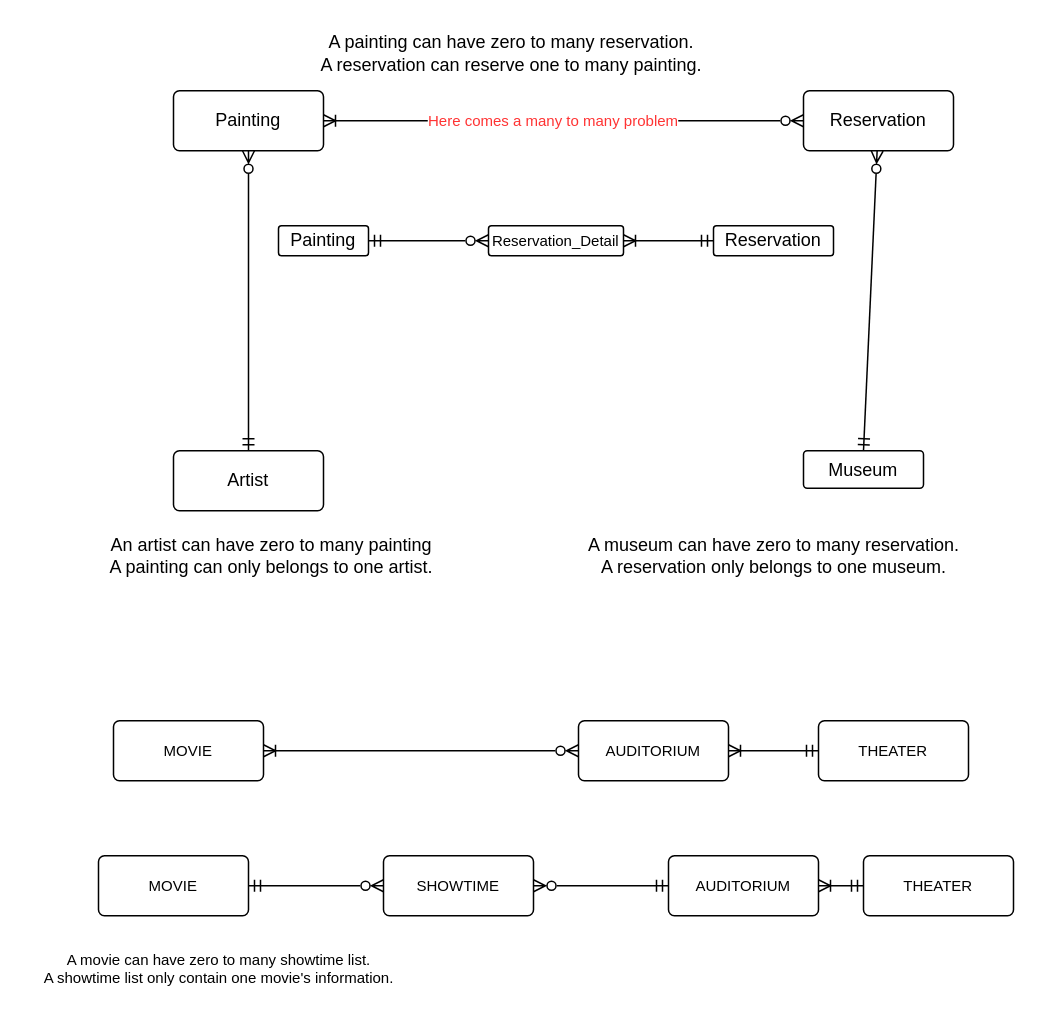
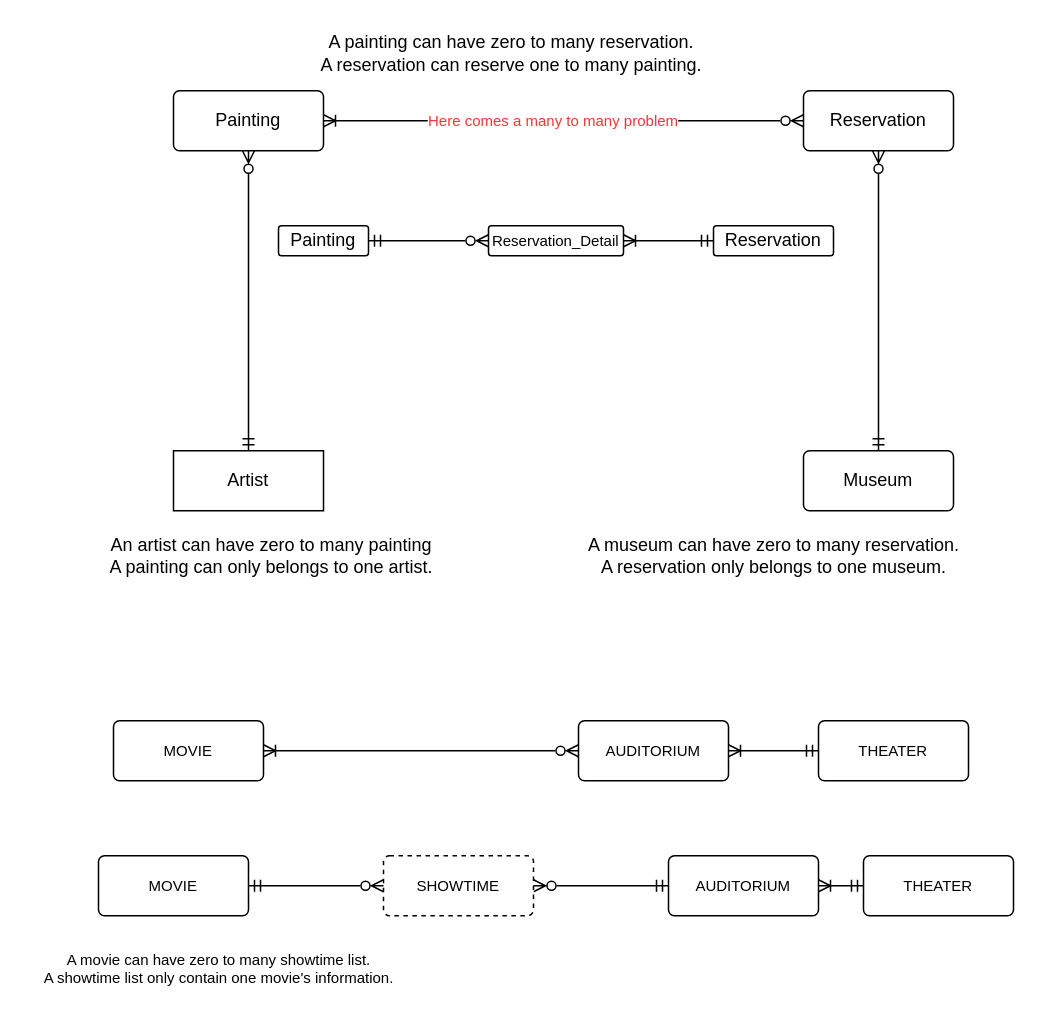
node "Museum": size 120x38 -> 150x60
node "Artist": shape rounded rectangle -> rectangle
node "SHOWTIME": style solid -> dashed
